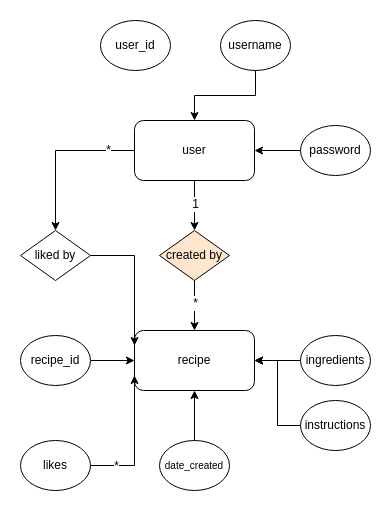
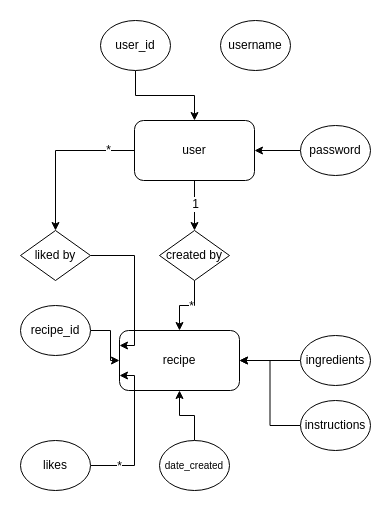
edge "user_id" -> "user": added
edge "username" -> "user": removed
node "created by": fillcolor #ffe6cc -> #ffffff
node "recipe_id": moved (56, 361) -> (56, 331)
node "recipe": moved (195, 361) -> (180, 361)
